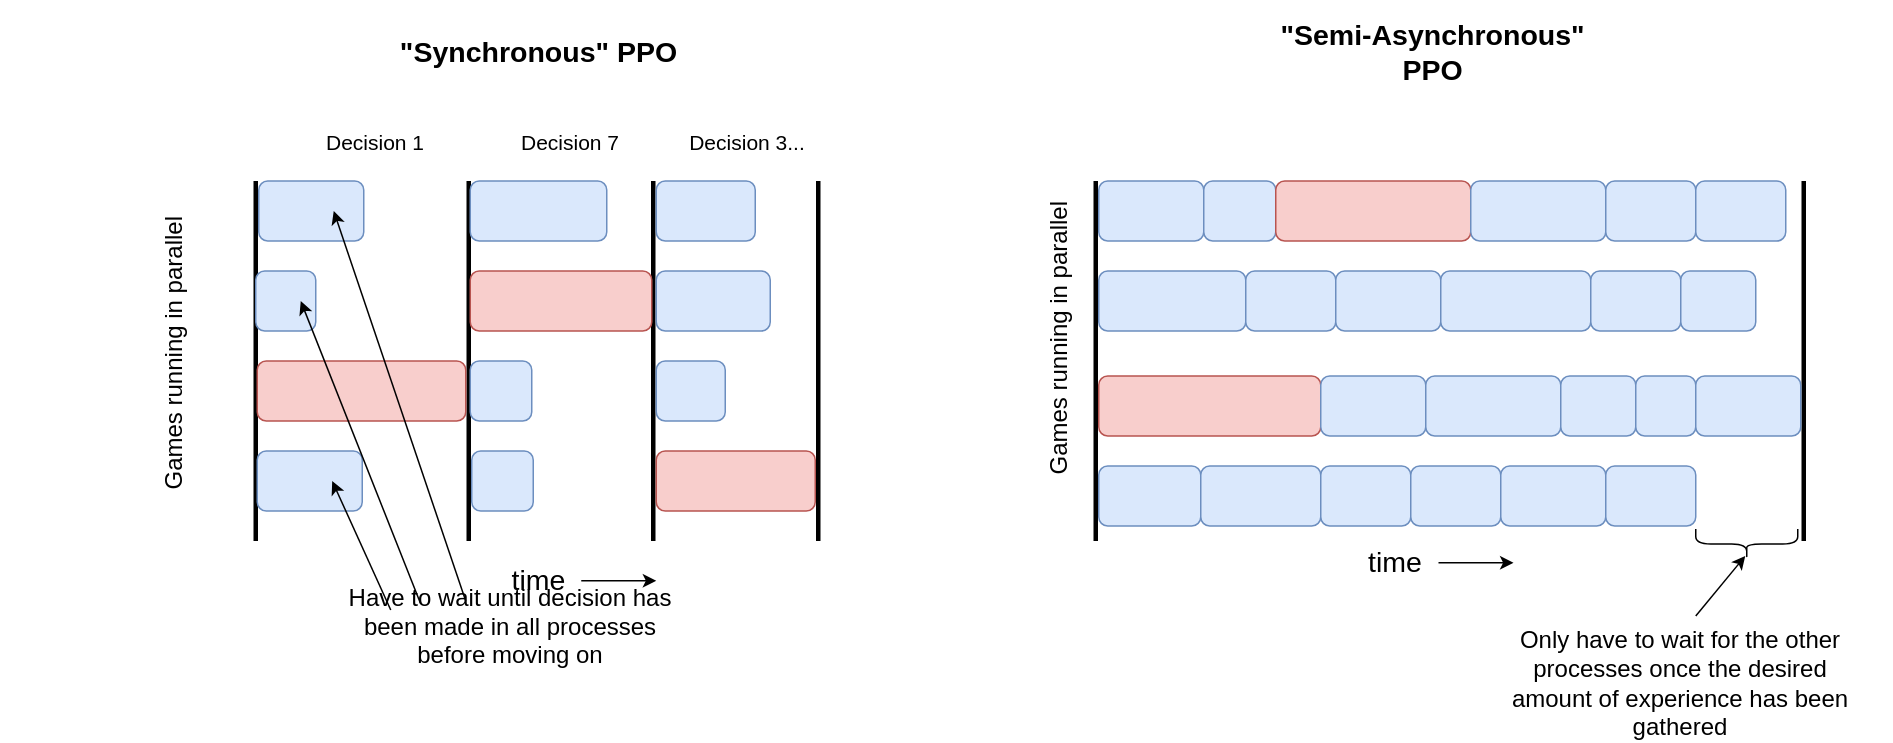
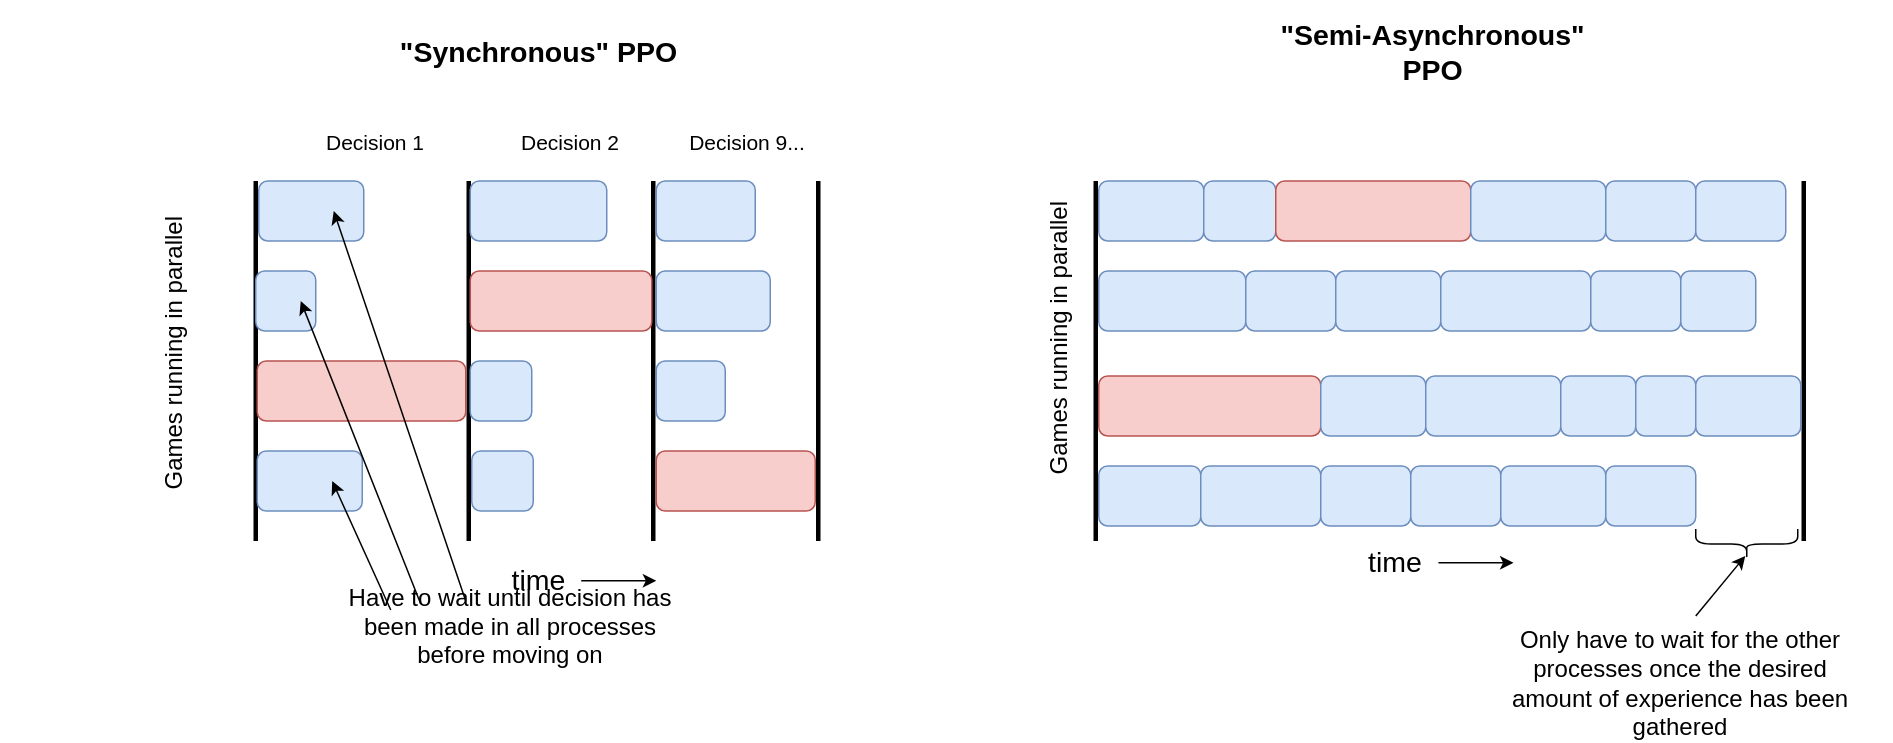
node "Decision 7": label "Decision 7" -> "Decision 2"
node "Decision 3...": label "Decision 3..." -> "Decision 9..."
